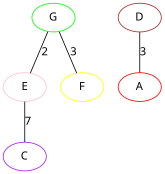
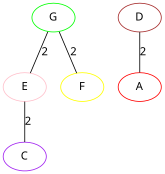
edge "G" -- "F": label "3" -> "2"
edge "D" -- "A": label "3" -> "2"
edge "E" -- "C": label "7" -> "2"
